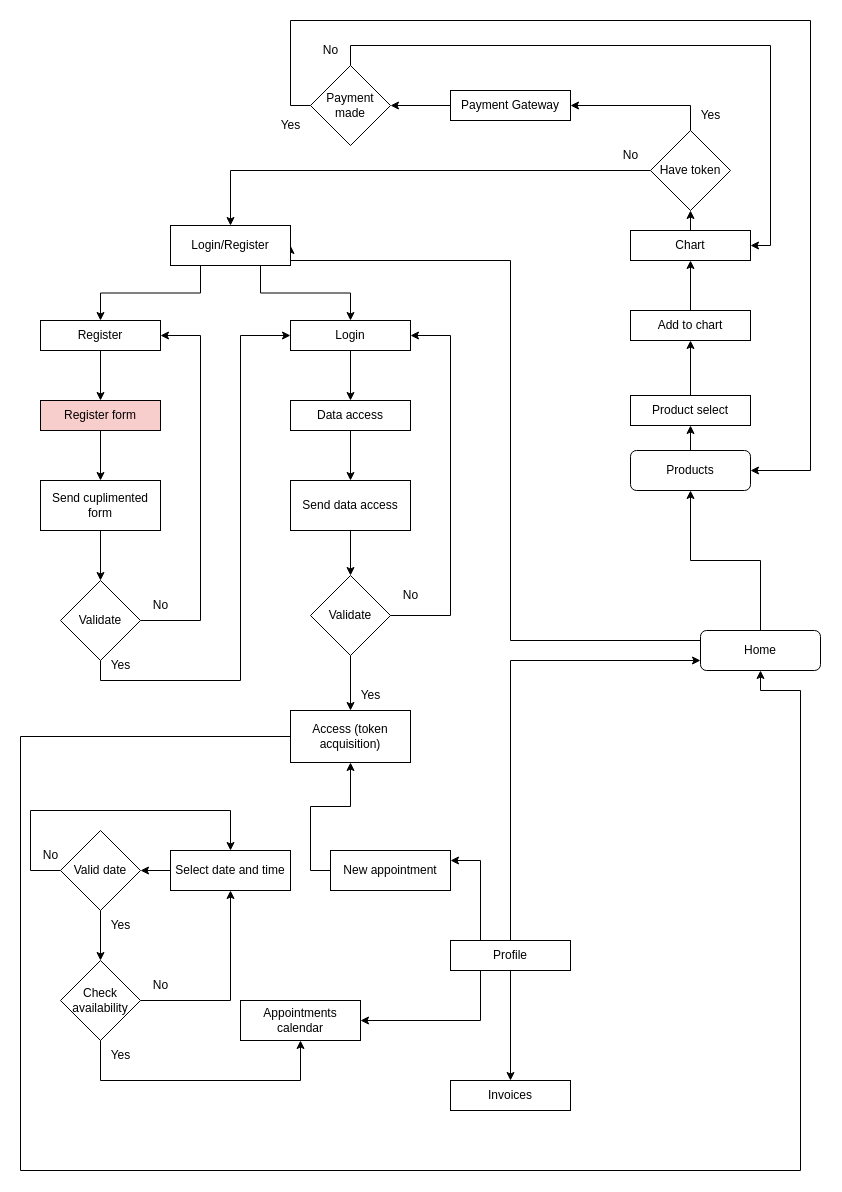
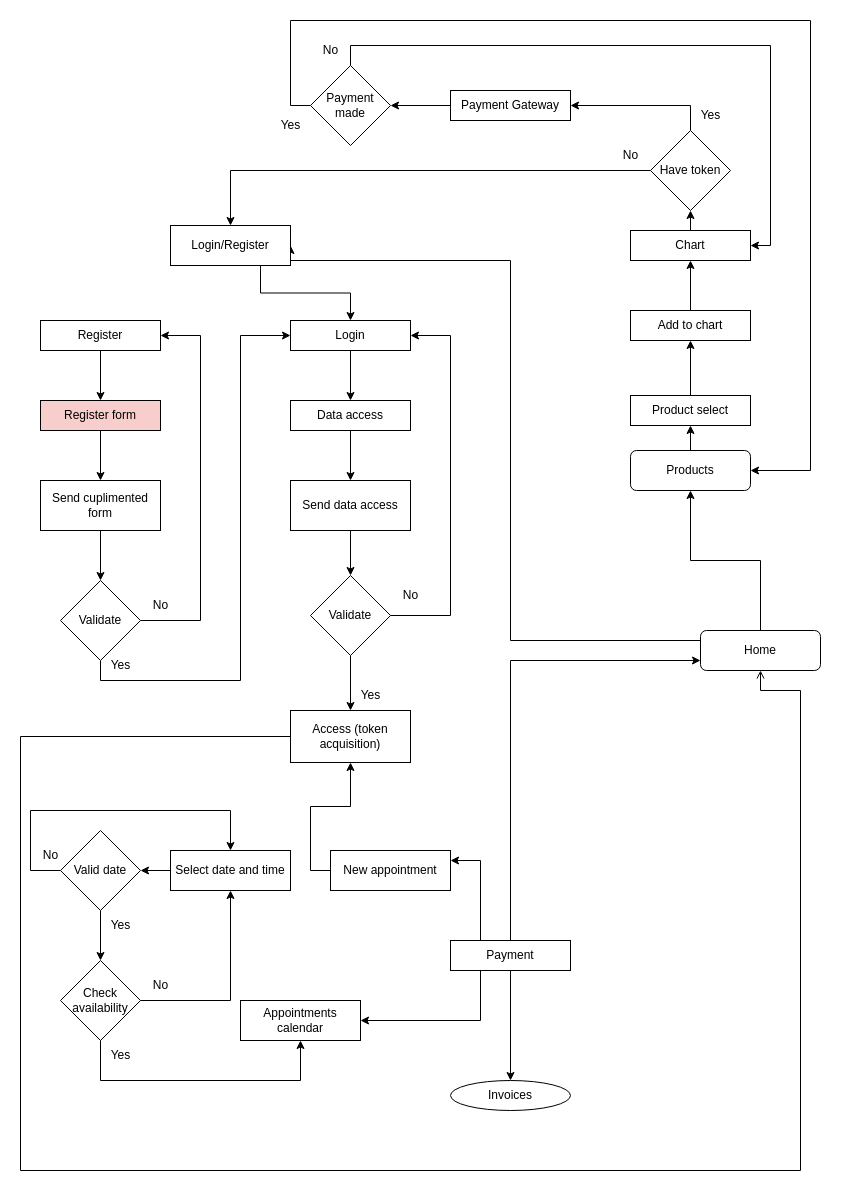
edge "Login/Register" -> "Register": removed
edge "Access (token acquisition)" -> "Home": arrowhead classic -> open
node "Profile": label "Profile" -> "Payment"
node "Invoices": shape rectangle -> ellipse
